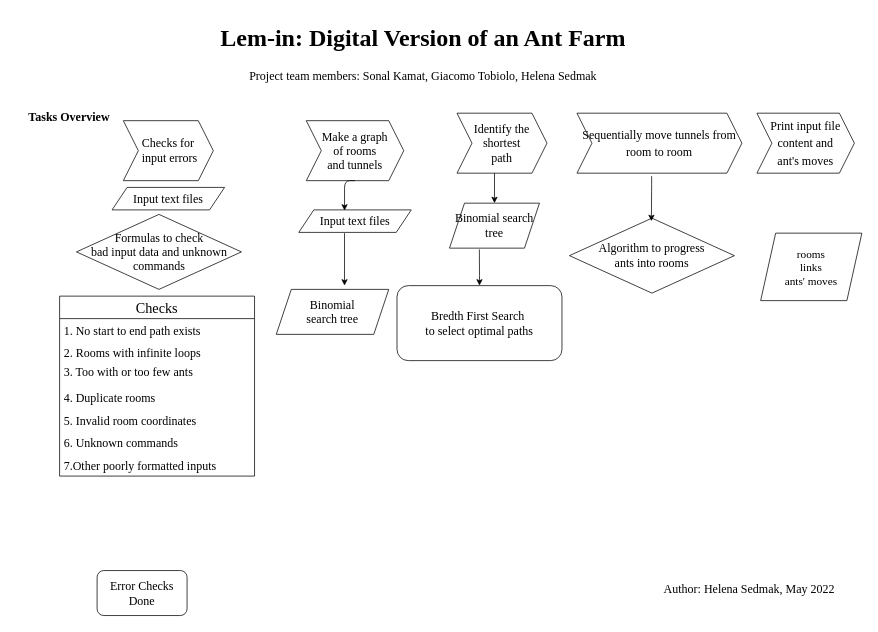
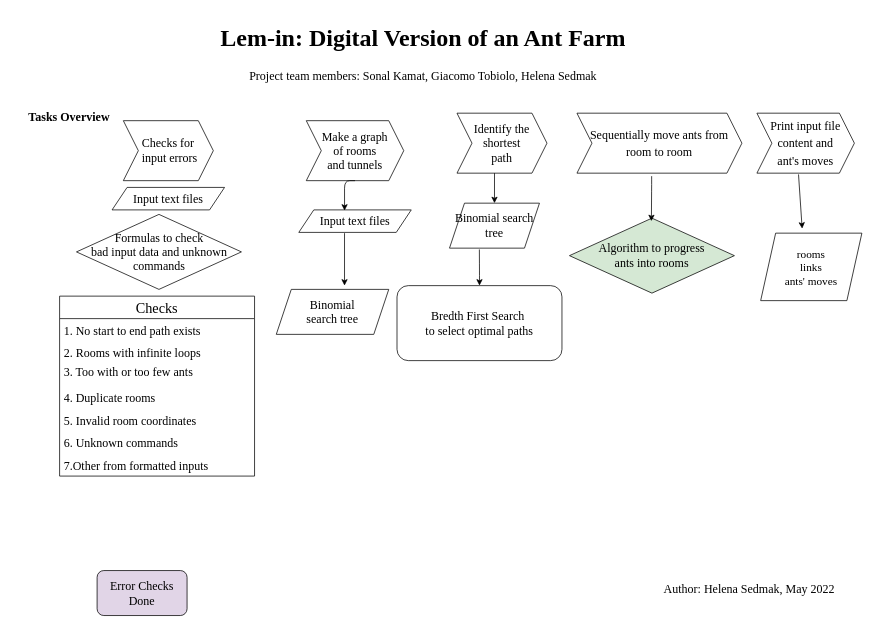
node "Sequentially move tunnels from room to room": label "Sequentially move tunnels from room to room" -> "Sequentially move ants from room to room"
edge "Print input file content and ant's moves" -> "roomslinksants' moves": added
node "Algorithm to progress ants into rooms": fillcolor #ffffff -> #d5e8d4
node "7.Other poorly formatted inputs": label "7.Other poorly formatted inputs" -> "7.Other from formatted inputs"
node "Error Checks Done": fillcolor #ffffff -> #e1d5e7
